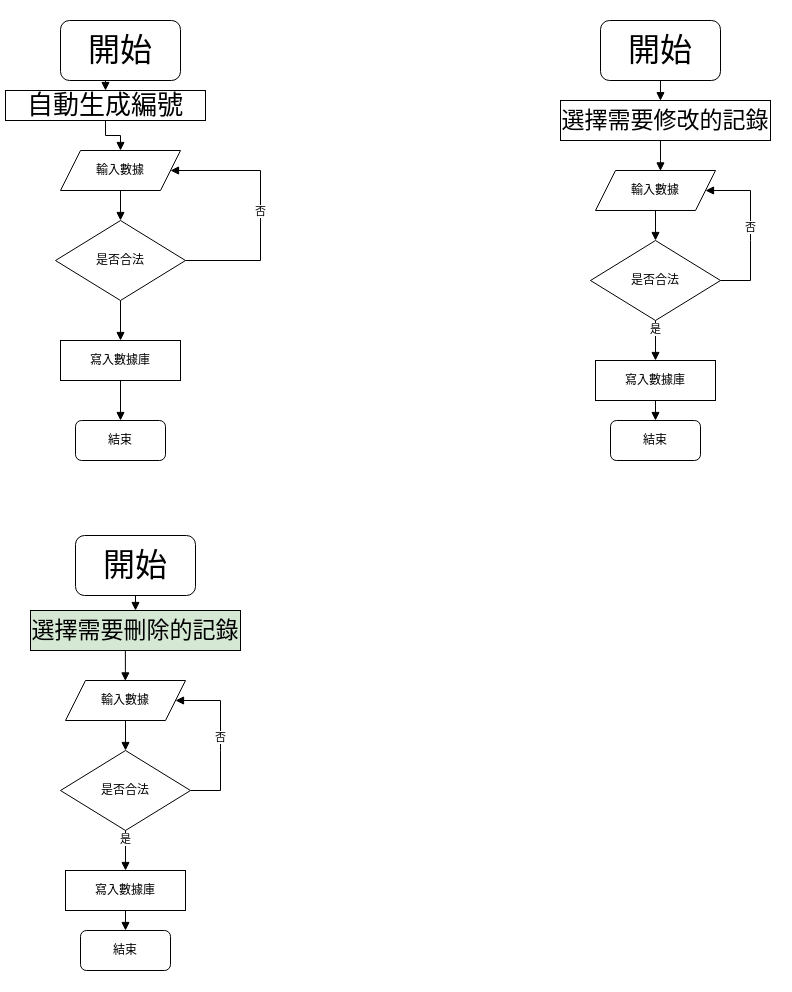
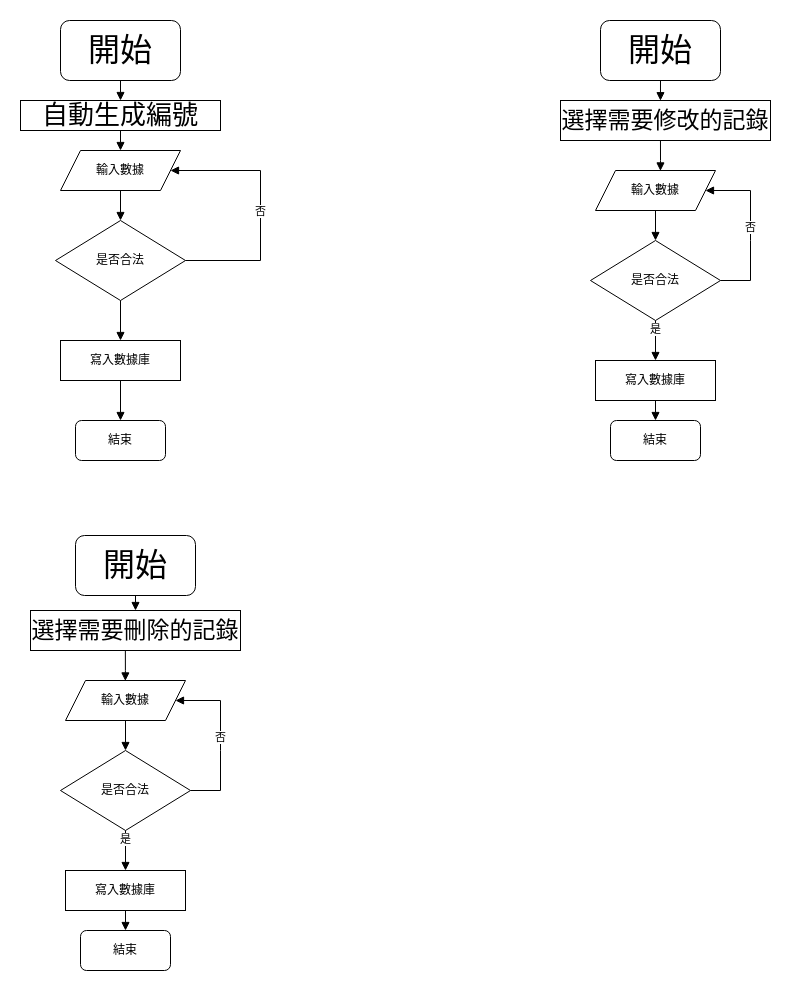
node "自動生成編號": moved (106, 106) -> (121, 116)
node "選擇需要刪除的記錄": fillcolor #d5e8d4 -> #ffffff
